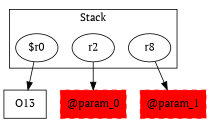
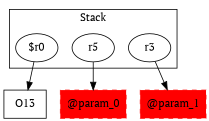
node "r2": label "r2" -> "r5"
node "r8": label "r8" -> "r3"
